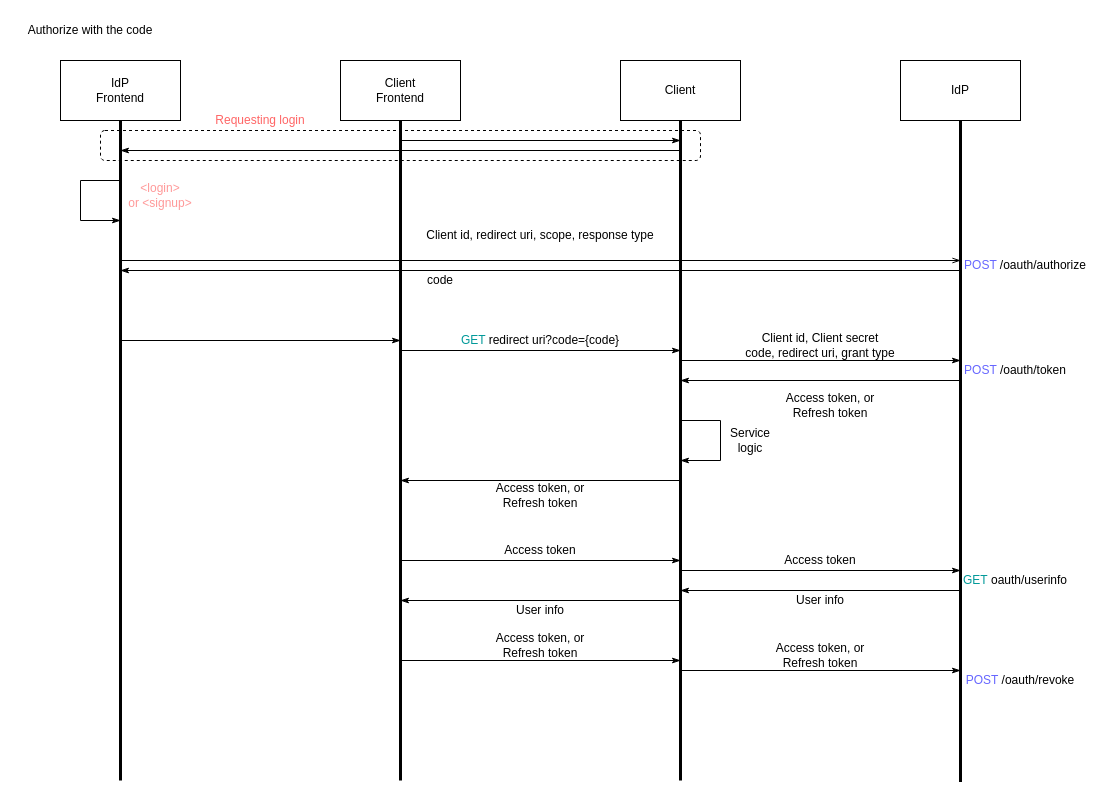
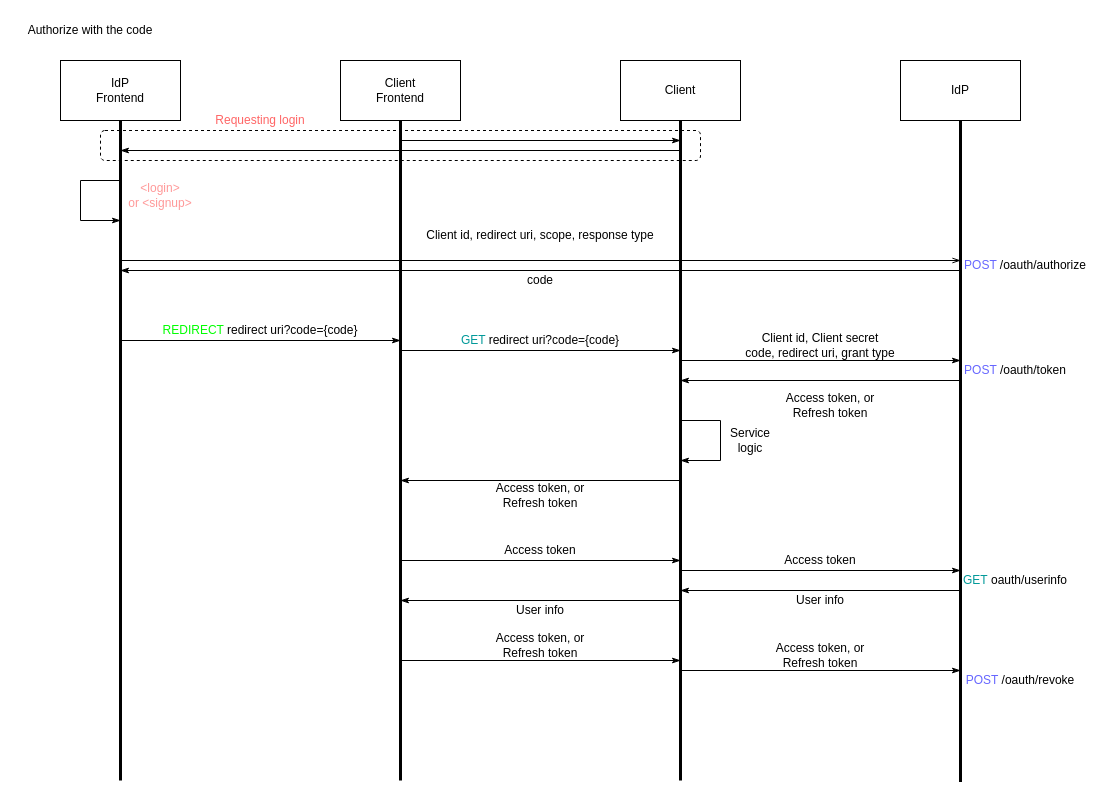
node "code": moved (441, 281) -> (541, 281)
node "REDIRECT redirect uri?code={code}": added
